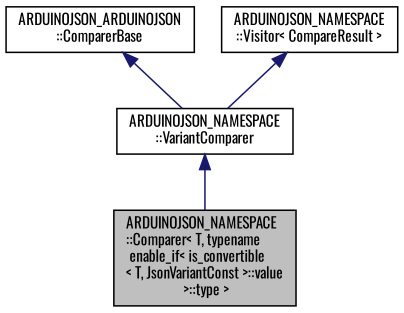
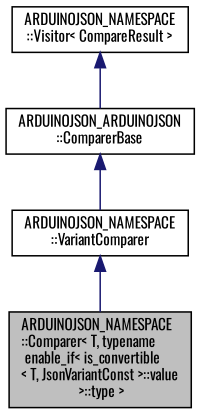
edge "ARDUINOJSON_NAMESPACE ::VariantComparer" -> "ARDUINOJSON_NAMESPACE ::Visitor< CompareResult >": now "ARDUINOJSON_ARDUINOJSON ::ComparerBase" -> "ARDUINOJSON_NAMESPACE ::Visitor< CompareResult >"
